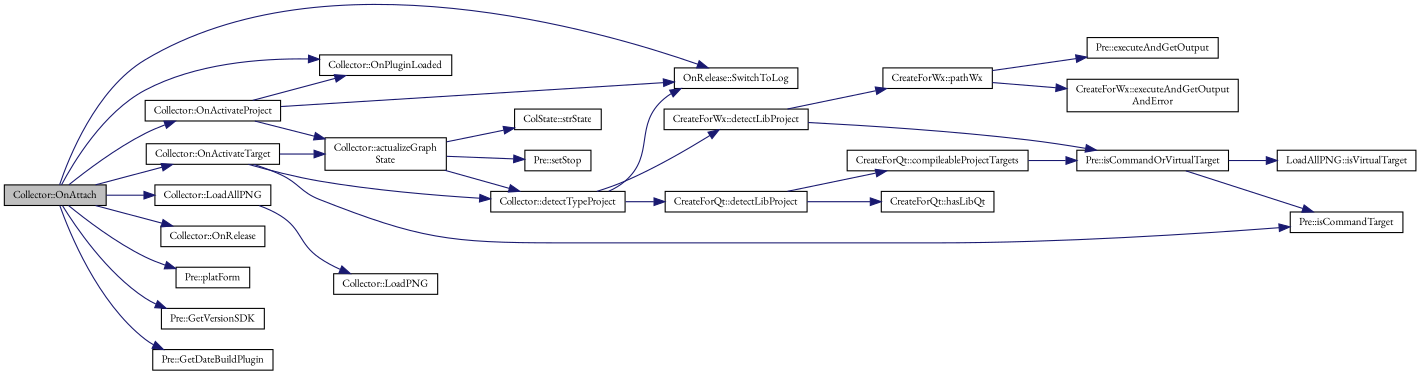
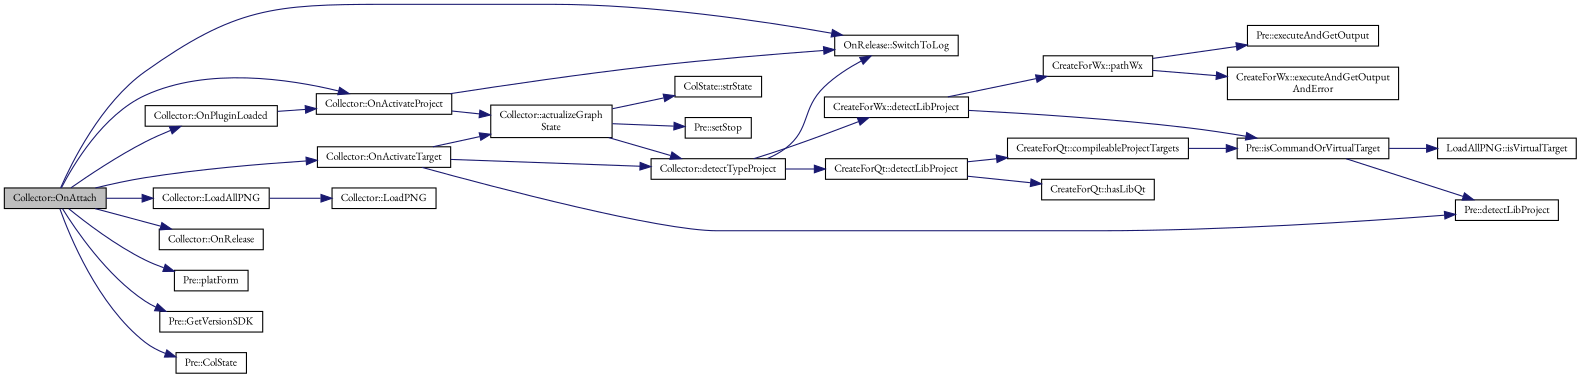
edge "Collector::OnActivateProject" -> "Collector::OnPluginLoaded": reversed
node "Pre::isCommandTarget": label "Pre::isCommandTarget" -> "Pre::detectLibProject"
node "Pre::GetDateBuildPlugin": label "Pre::GetDateBuildPlugin" -> "Pre::ColState"
